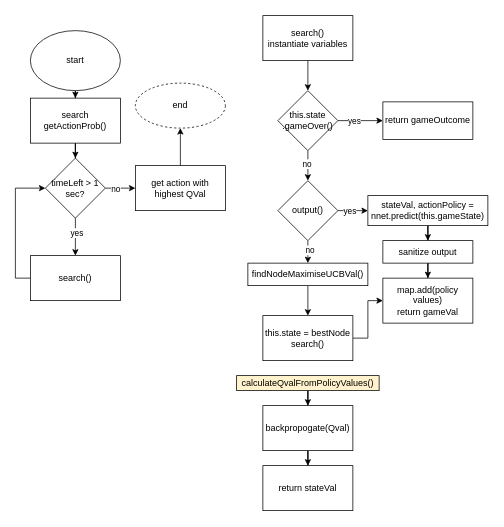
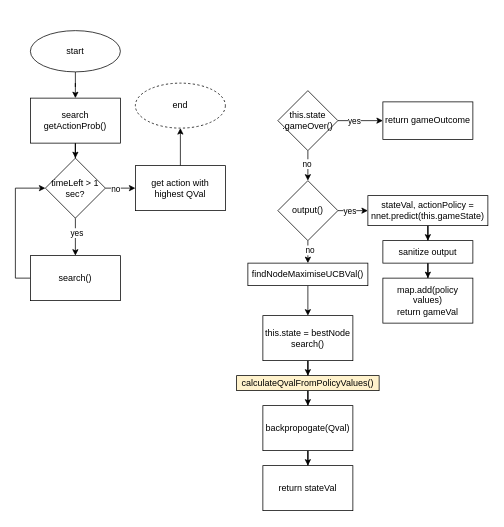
node "search() instantiate variables": removed
node "start": size 90x60 -> 90x41
edge "search() instantiate variables" -> "this.state .gameOver()": removed
edge "this.state = bestNode search()" -> "map.add(policy values) return gameVal": now "this.state = bestNode search()" -> "calculateQvalFromPolicyValues()"
